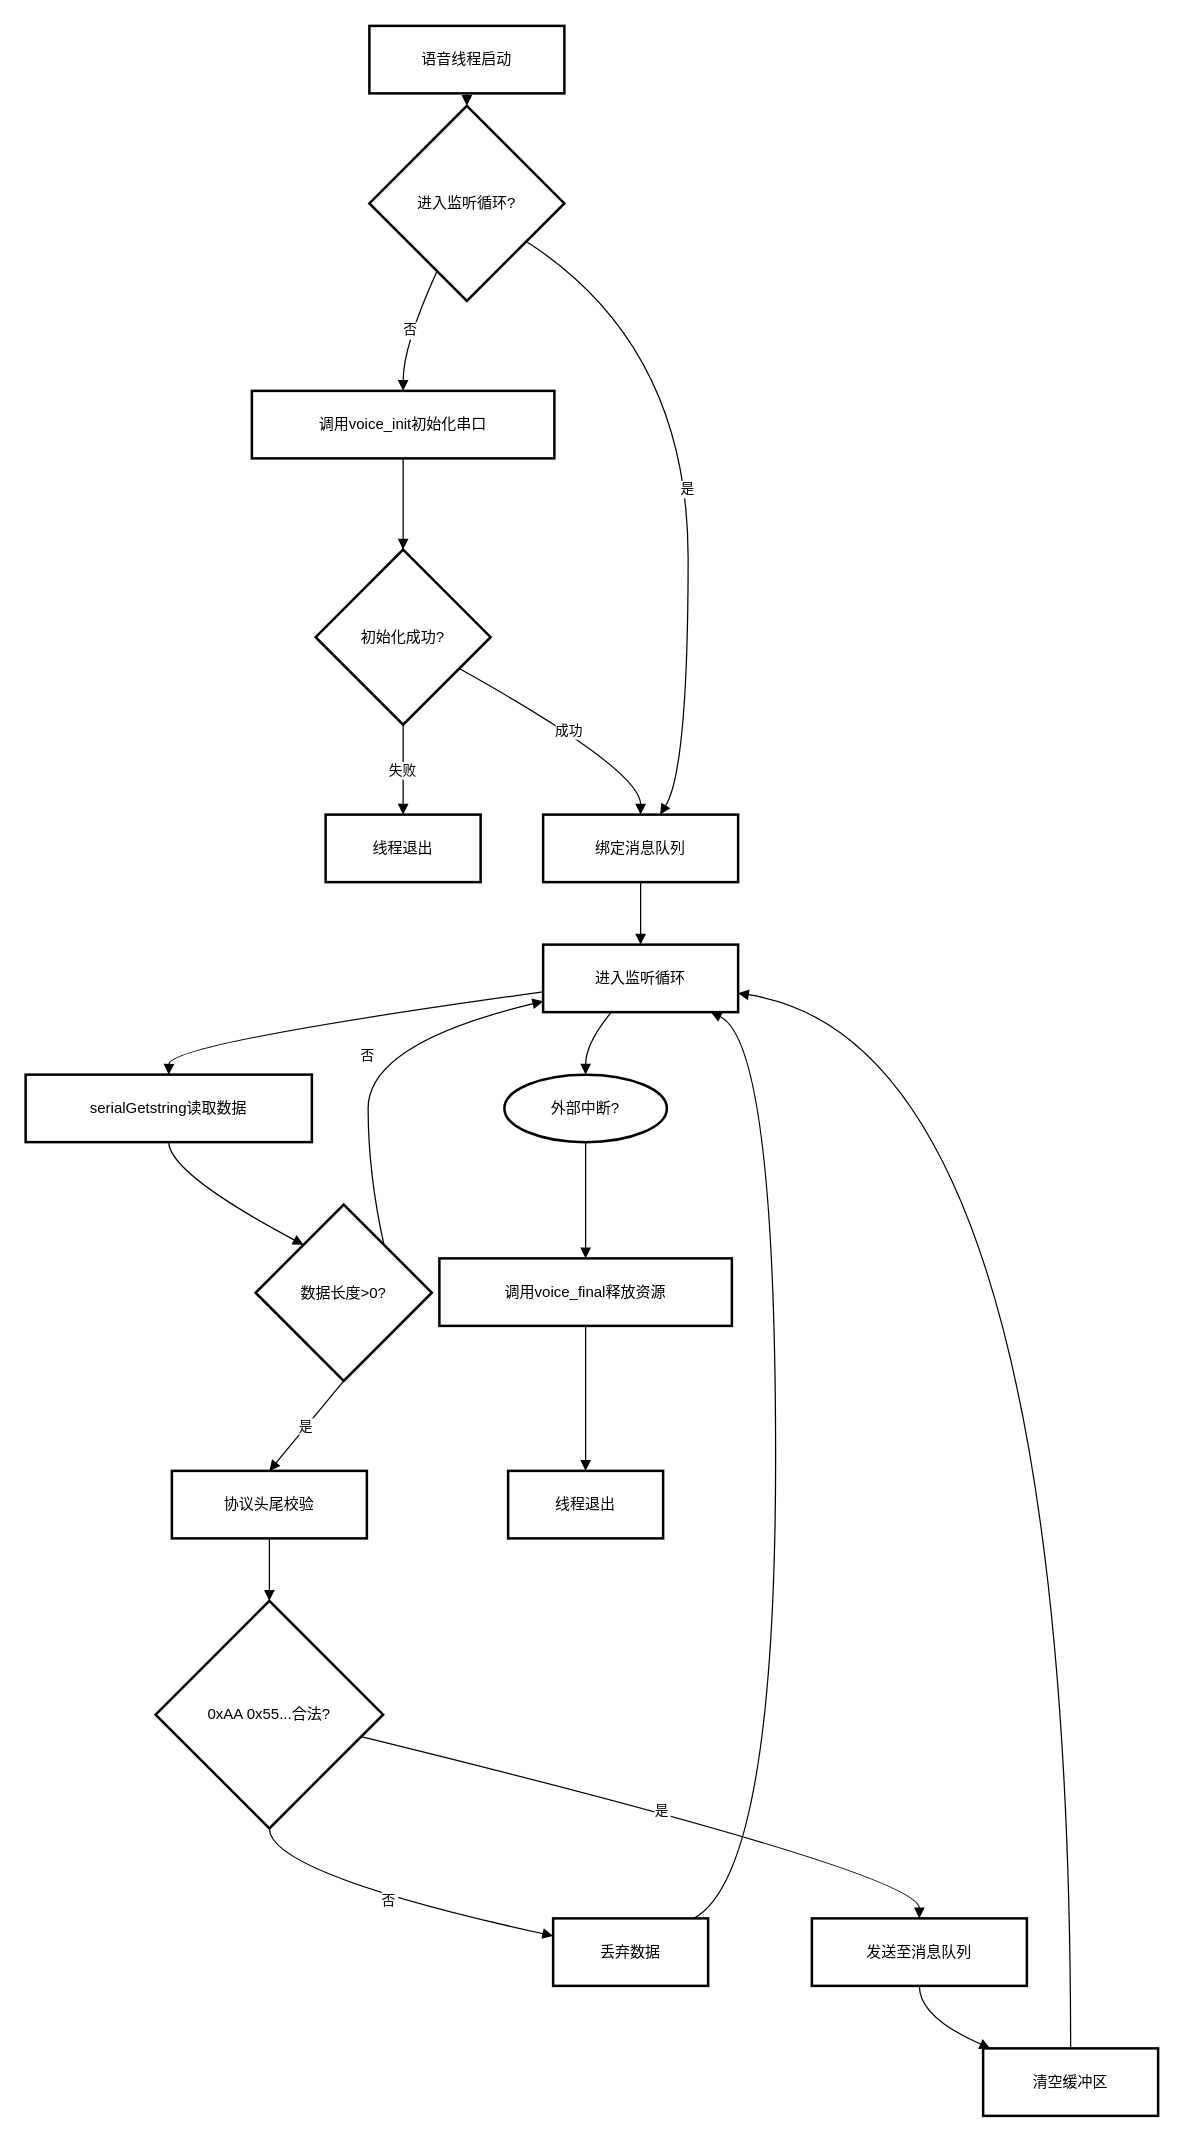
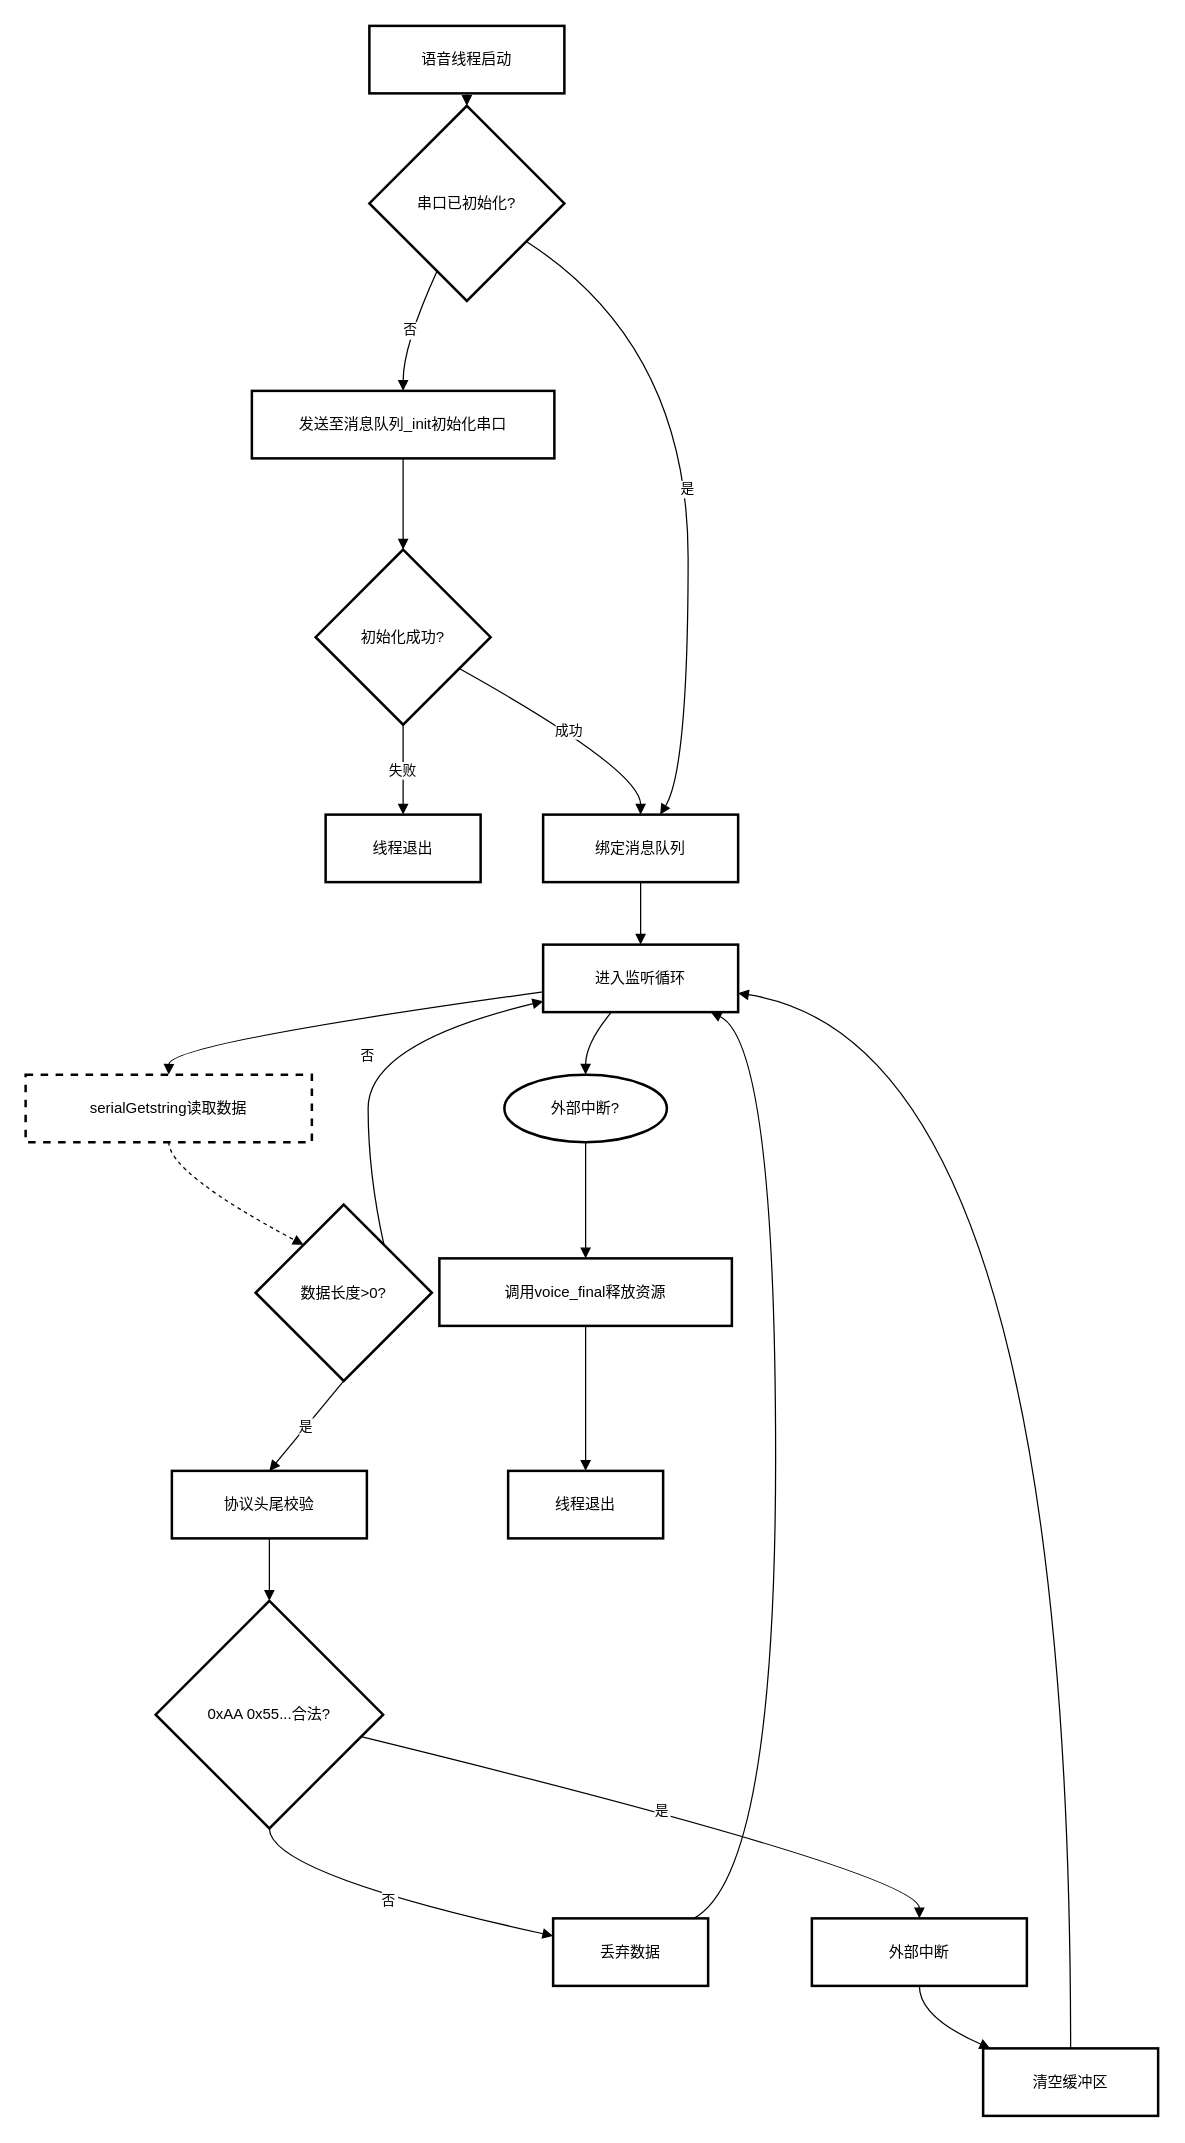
node "进入监听循环?": label "进入监听循环?" -> "串口已初始化?"
node "调用voice_init初始化串口": label "调用voice_init初始化串口" -> "发送至消息队列_init初始化串口"
node "serialGetstring读取数据": style solid -> dashed
edge "serialGetstring读取数据" -> "数据长度>0?": style solid -> dashed
node "发送至消息队列": label "发送至消息队列" -> "外部中断"
